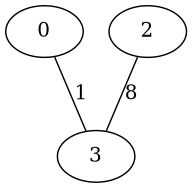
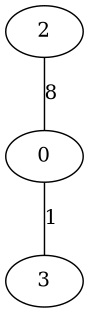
edge "2" -- "3": now "2" -- "0"
